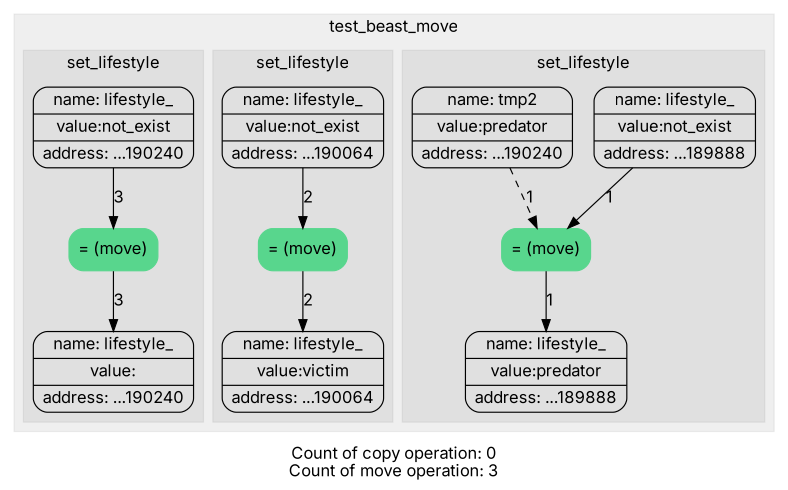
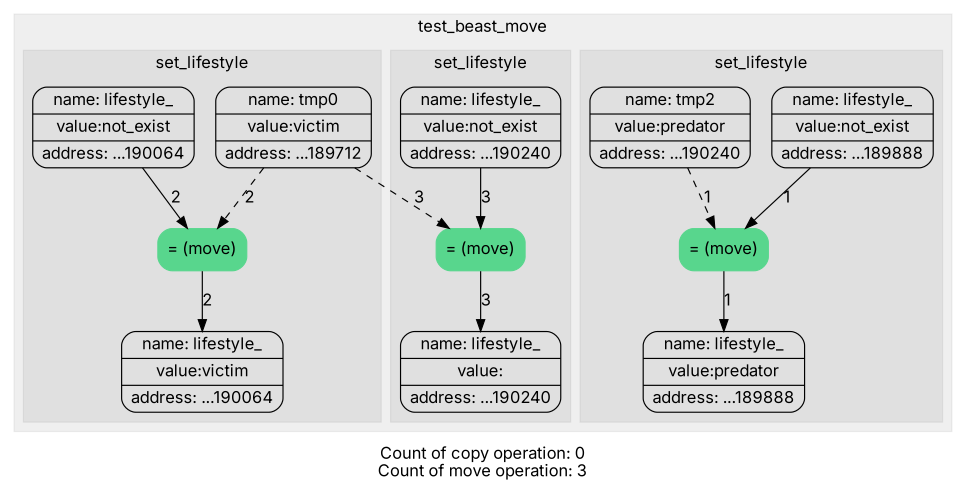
node "name: tmp0": added
